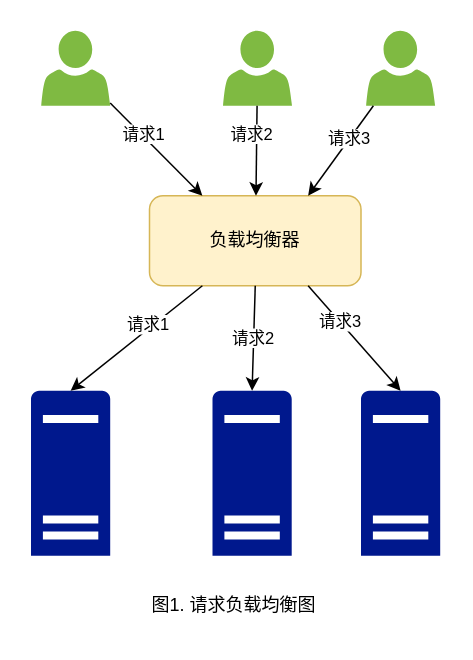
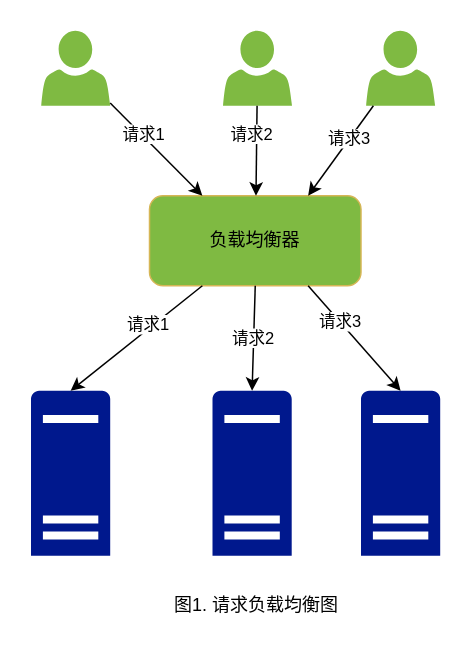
node "负载均衡器": fillcolor #fff2cc -> #7fba42
node "图1. 请求负载均衡图": moved (233, 605) -> (256, 605)
